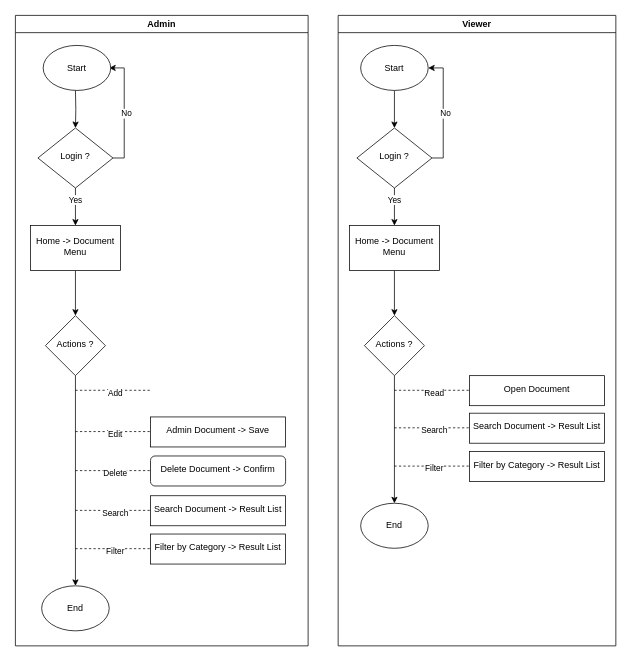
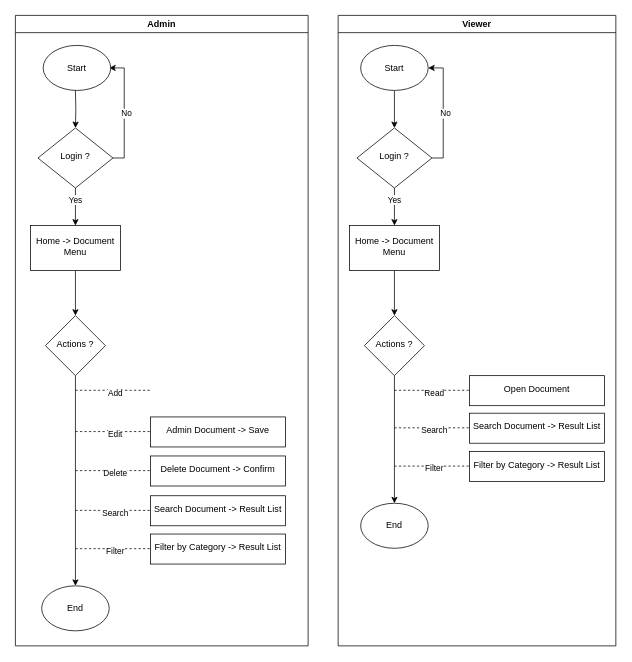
node "Delete Document -> Confirm": shape rounded rectangle -> rectangle
